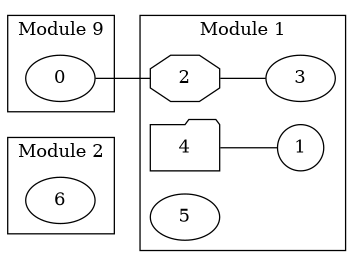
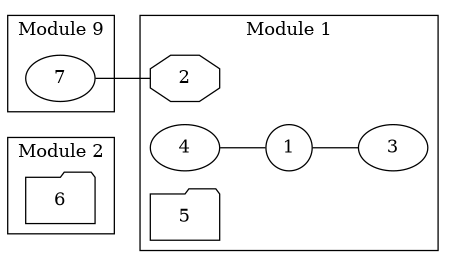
node "0": label "0" -> "7"
edge "2" -- "3": now "1" -- "3"
node "4": shape folder -> ellipse
node "6": shape ellipse -> folder
node "5": shape ellipse -> folder
